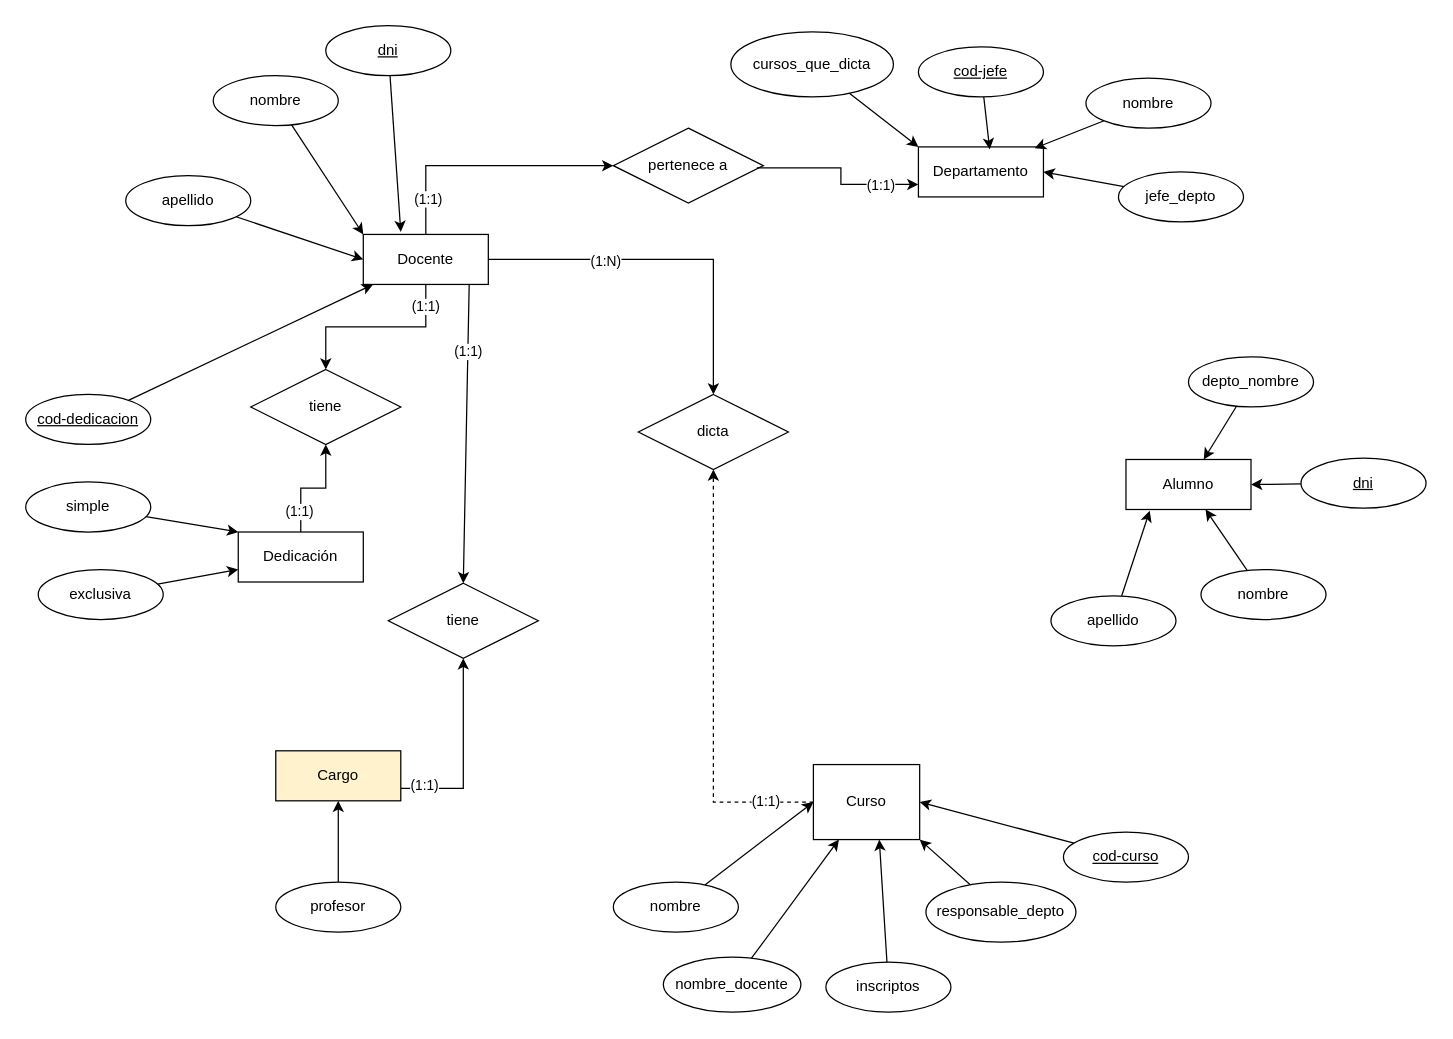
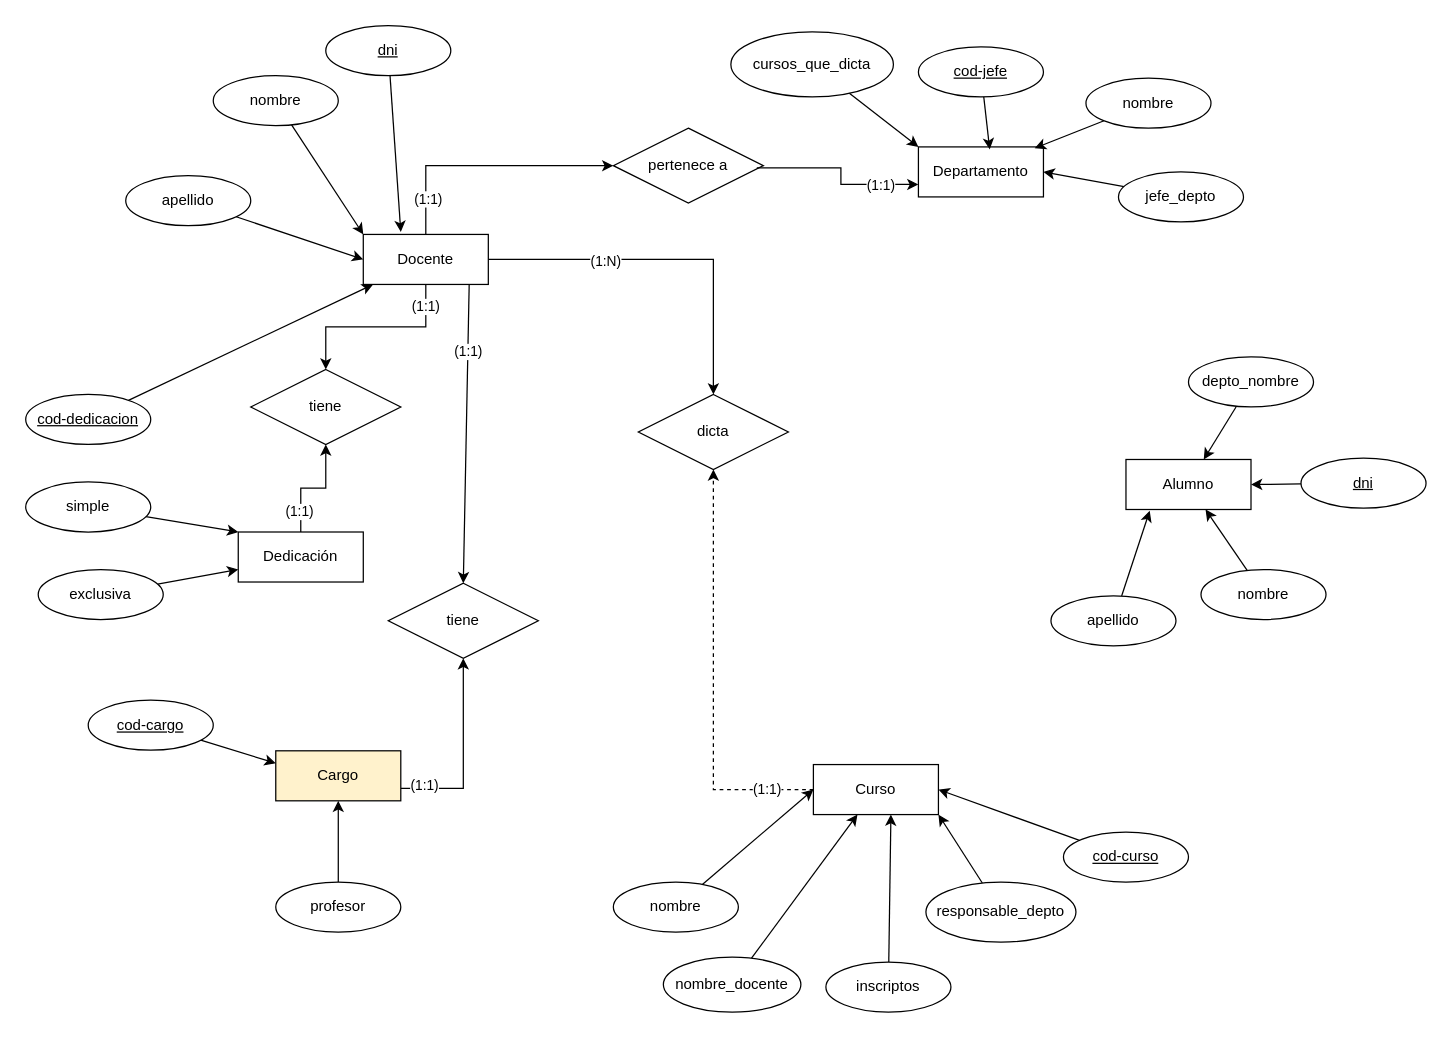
node "cod-cargo": added
edge "cod-cargo" -> "Cargo": added
node "Curso": size 106x75 -> 125x50
